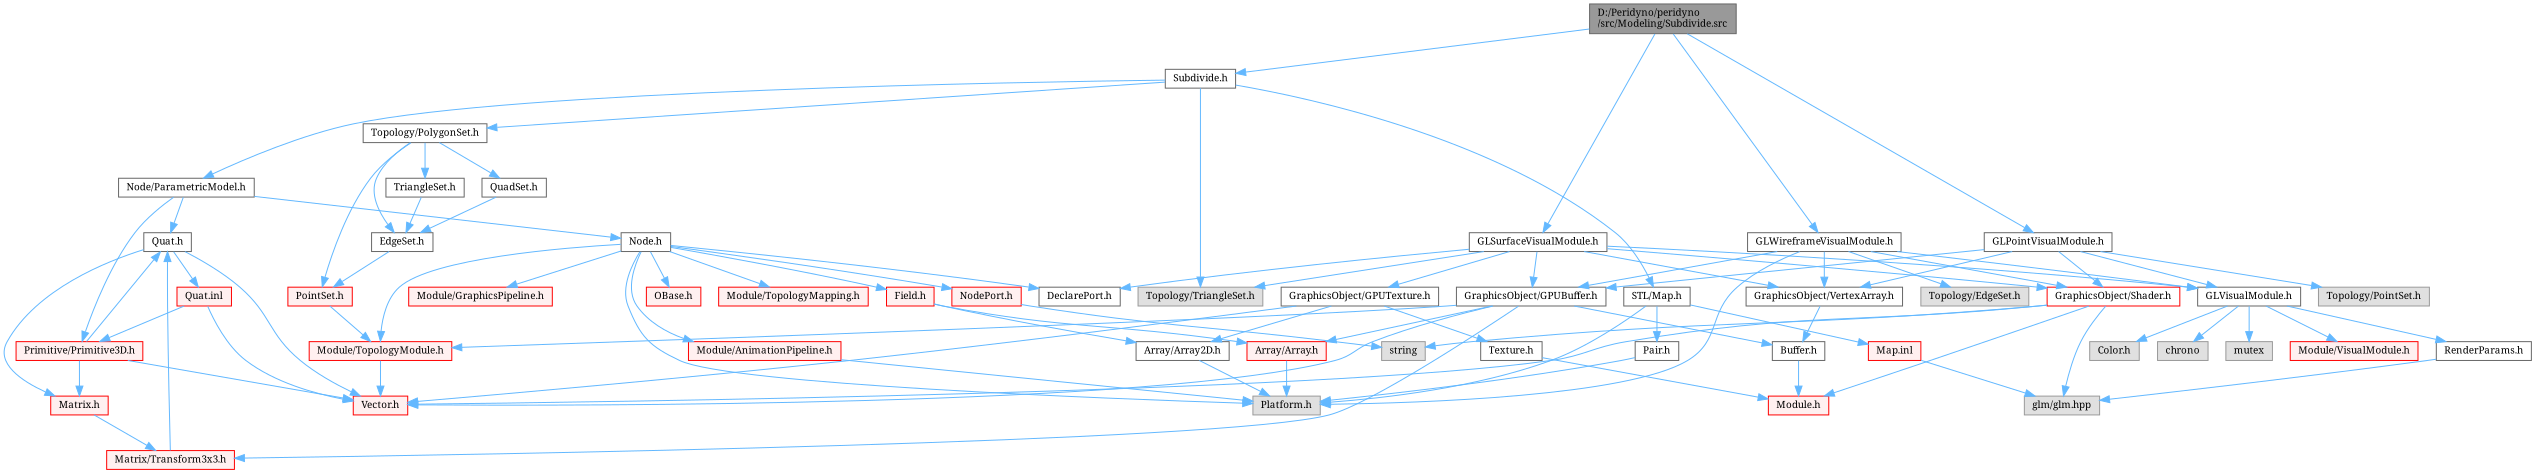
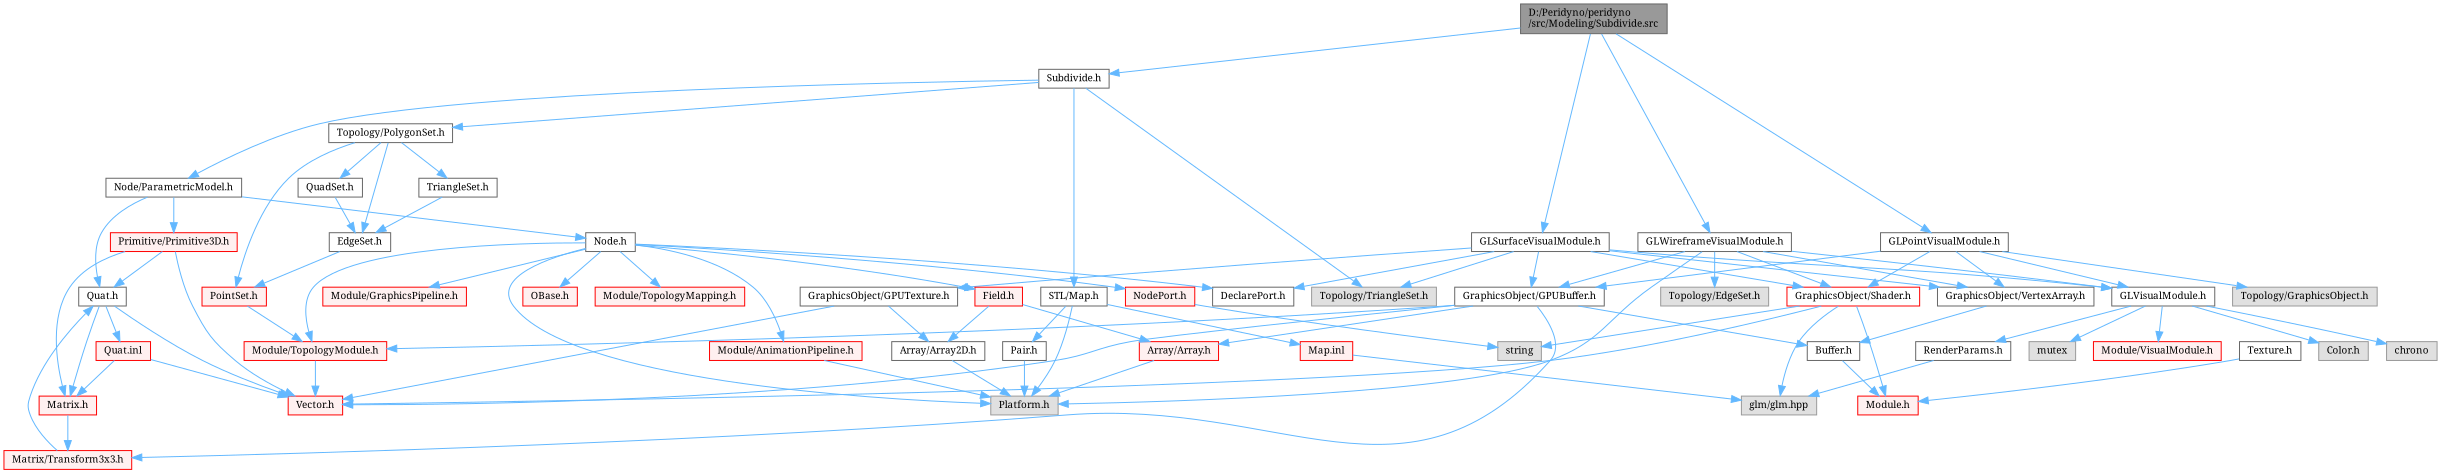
node "Topology/PointSet.h": label "Topology/PointSet.h" -> "Topology/GraphicsObject.h"
edge "Quat.inl" -> "Primitive/Primitive3D.h": now "Quat.inl" -> "Matrix.h"
edge "GraphicsObject/GPUTexture.h" -> "Texture.h": removed
